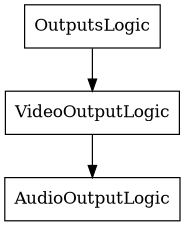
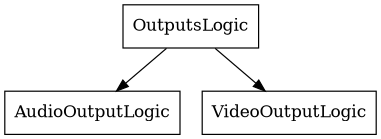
edge "VideoOutputLogic" -> "AudioOutputLogic": now "OutputsLogic" -> "AudioOutputLogic"
